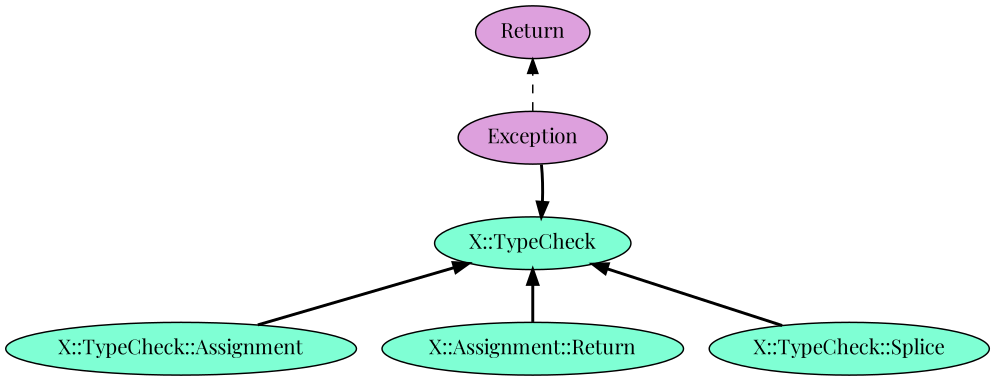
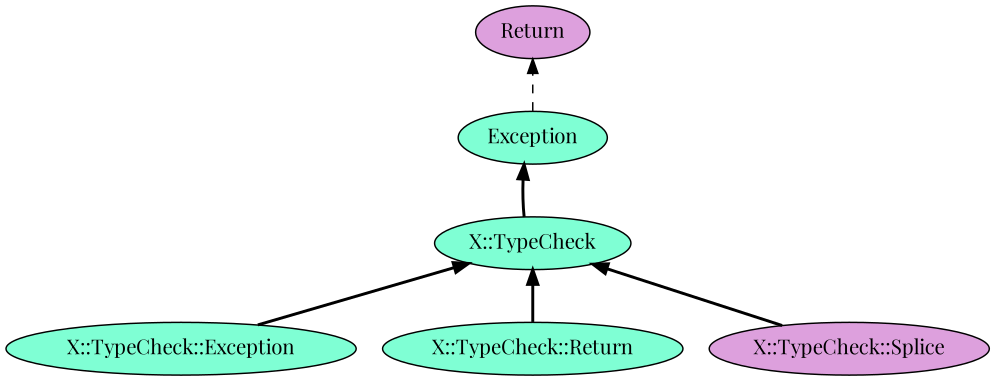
node "Exception": fillcolor plum -> aquamarine
edge "Exception" -> "X::TypeCheck": reversed
node "X::TypeCheck::Assignment": label "X::TypeCheck::Assignment" -> "X::TypeCheck::Exception"
node "X::Assignment::Return": label "X::Assignment::Return" -> "X::TypeCheck::Return"
node "X::TypeCheck::Splice": fillcolor aquamarine -> plum
